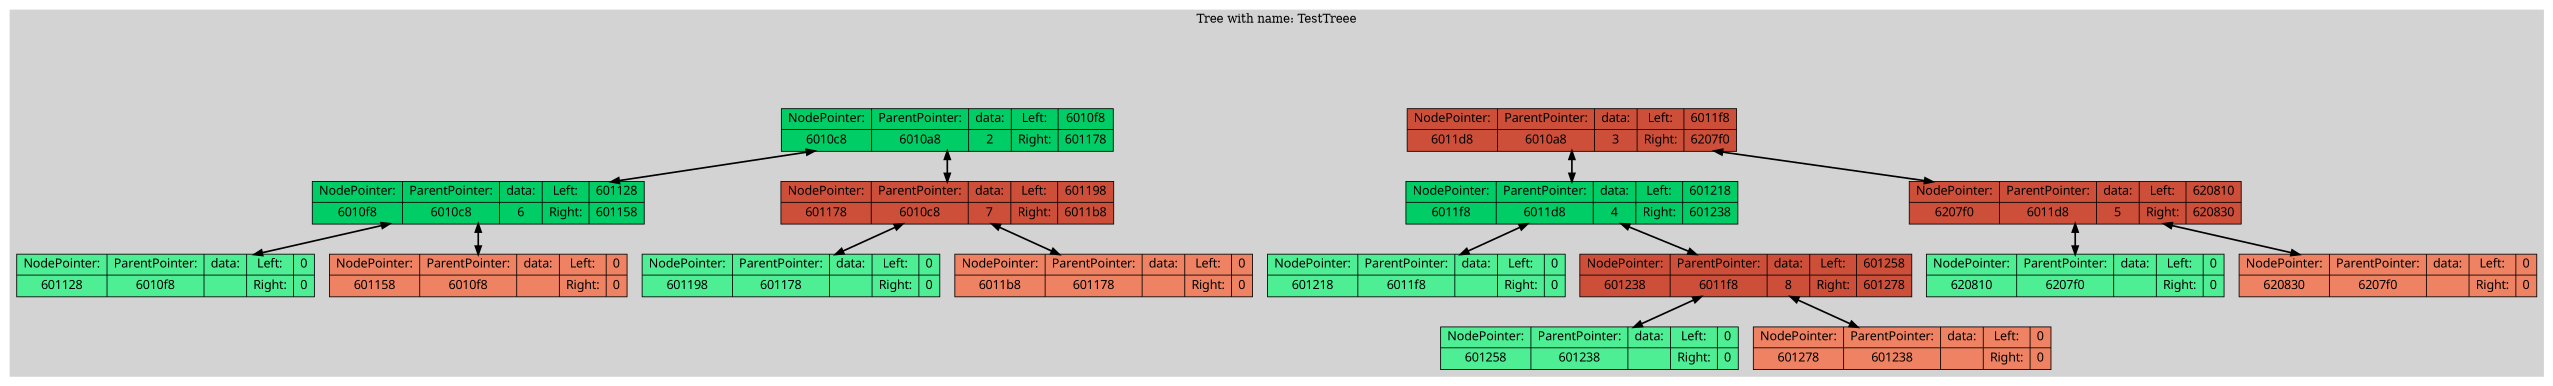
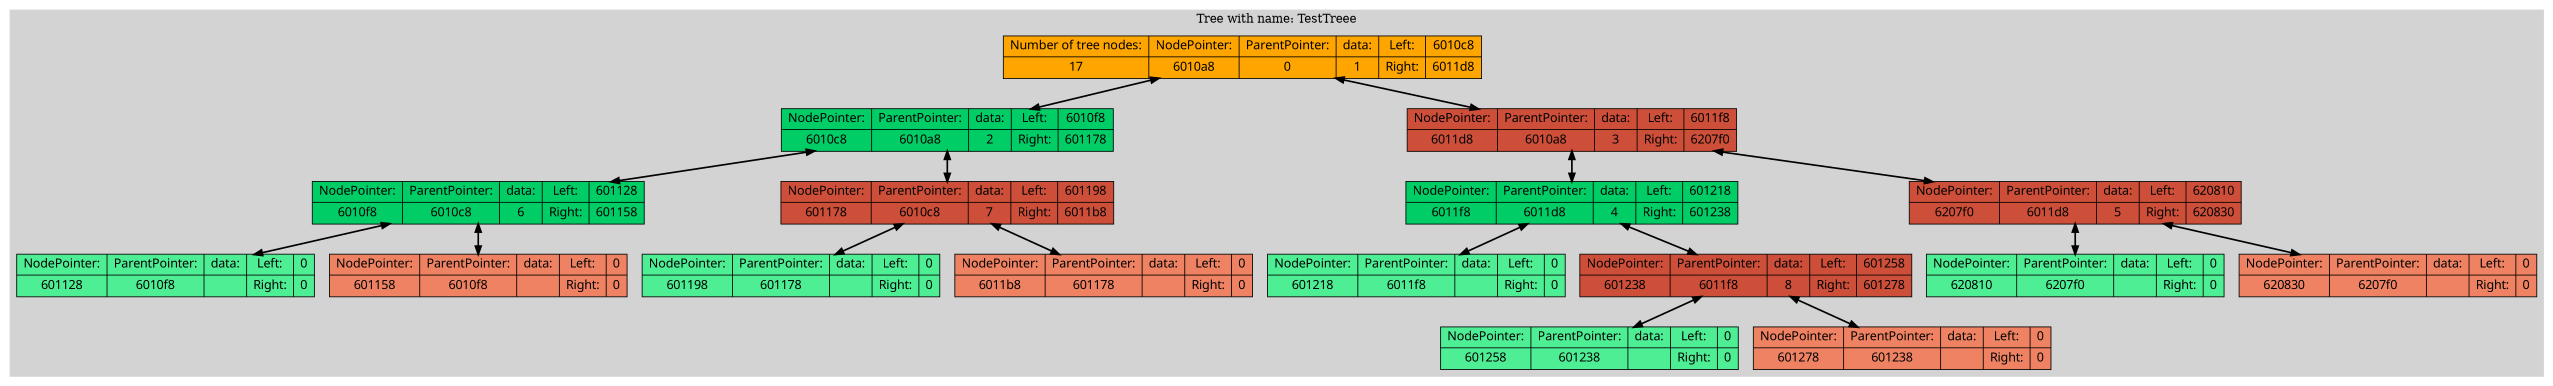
node "Number of tree nodes:": added
